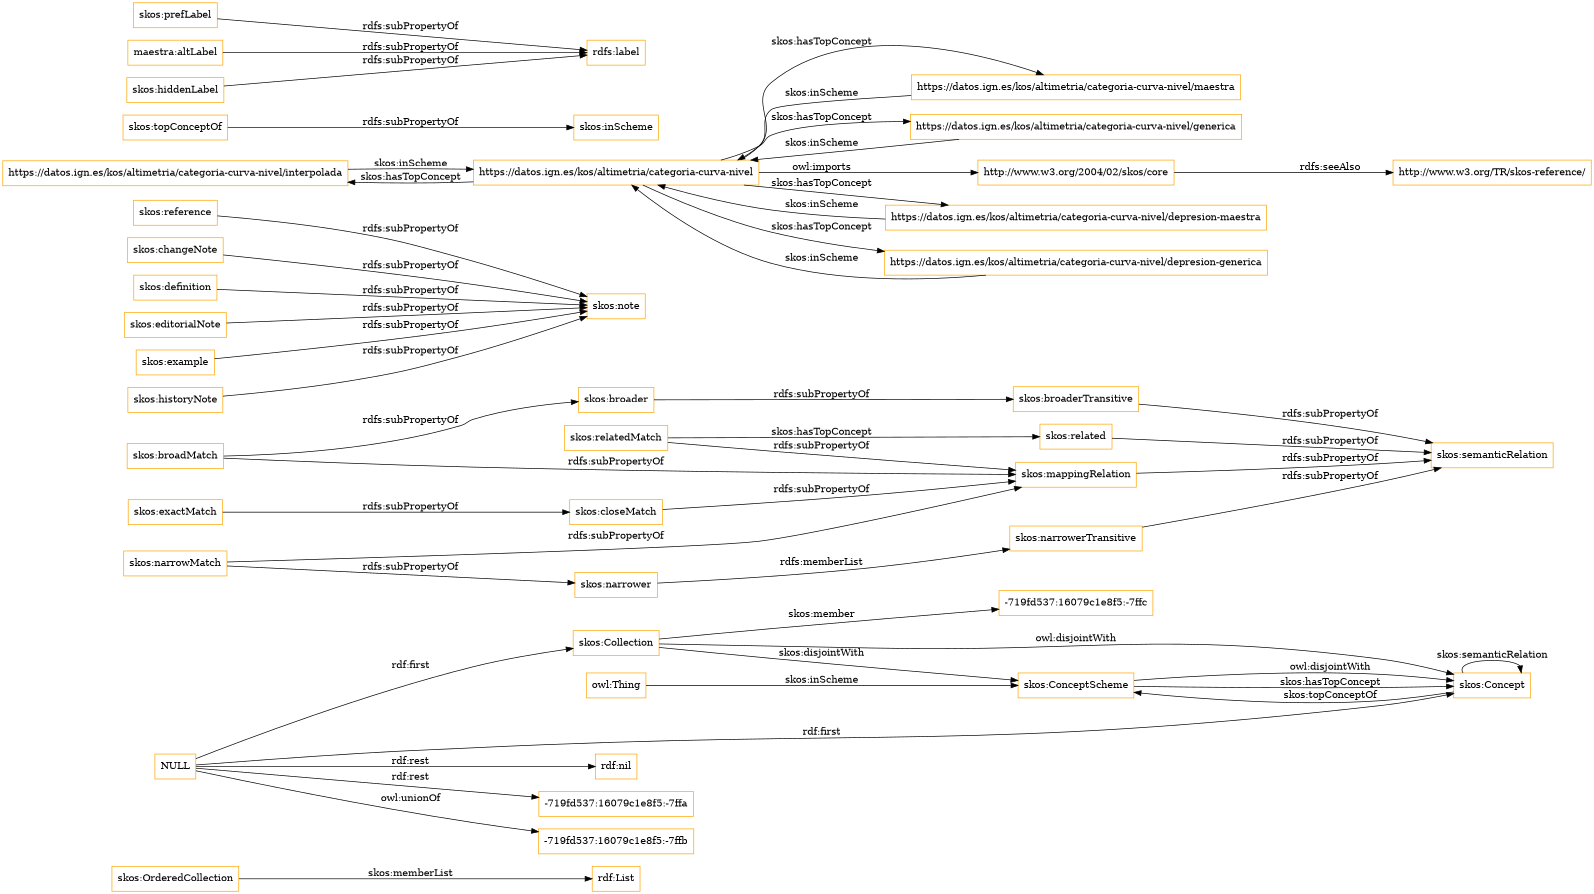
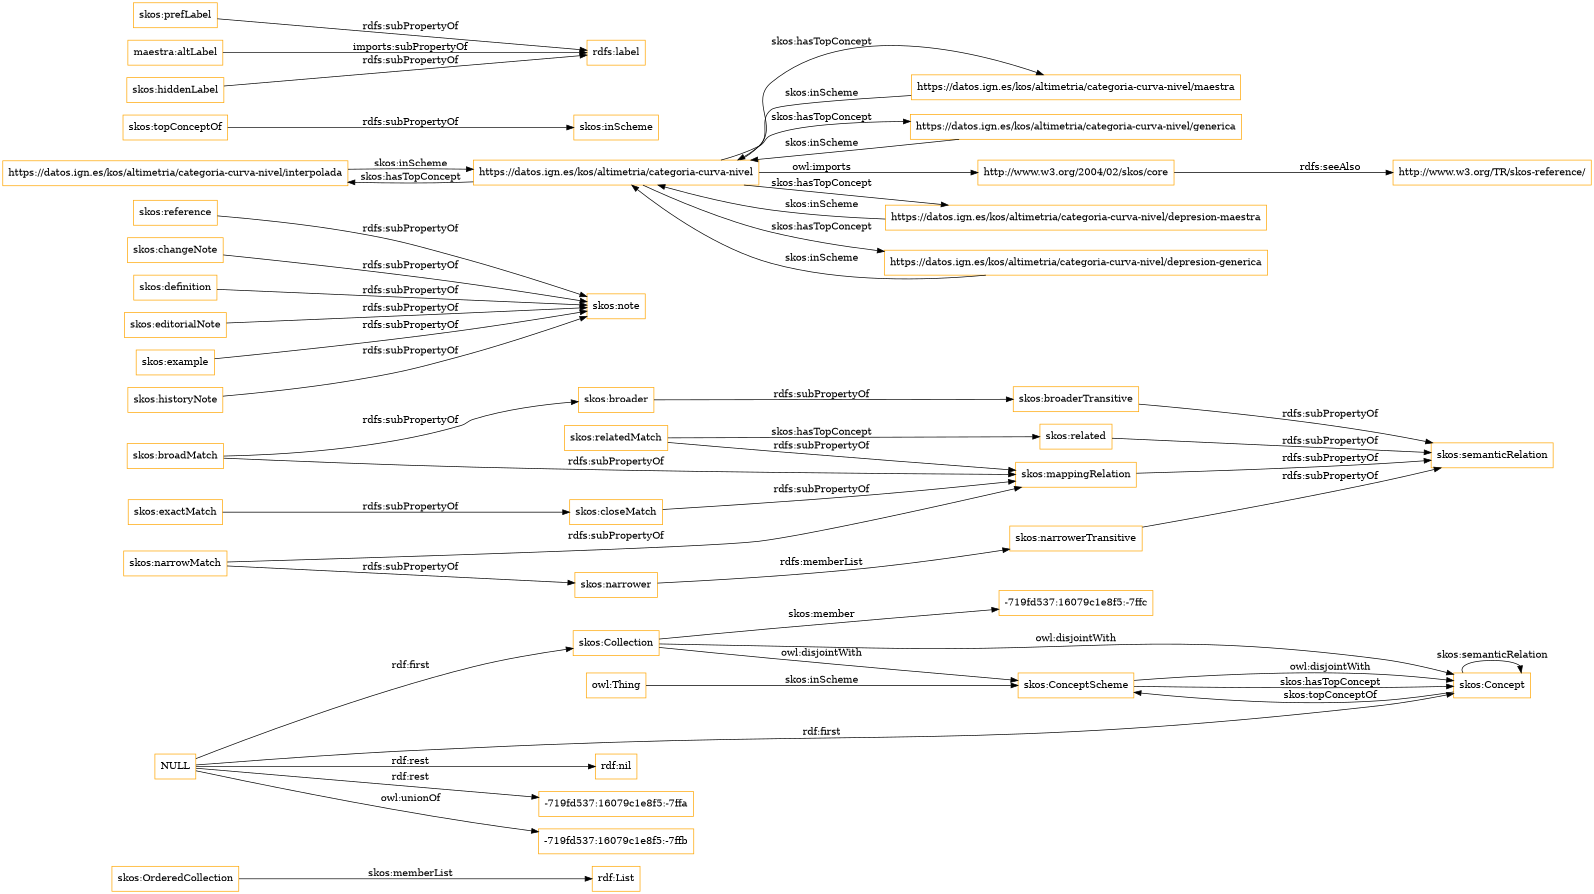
edge "maestra:altLabel" -> "rdfs:label": label "rdfs:subPropertyOf" -> "imports:subPropertyOf"
edge "skos:Collection" -> "skos:ConceptScheme": label "skos:disjointWith" -> "owl:disjointWith"
